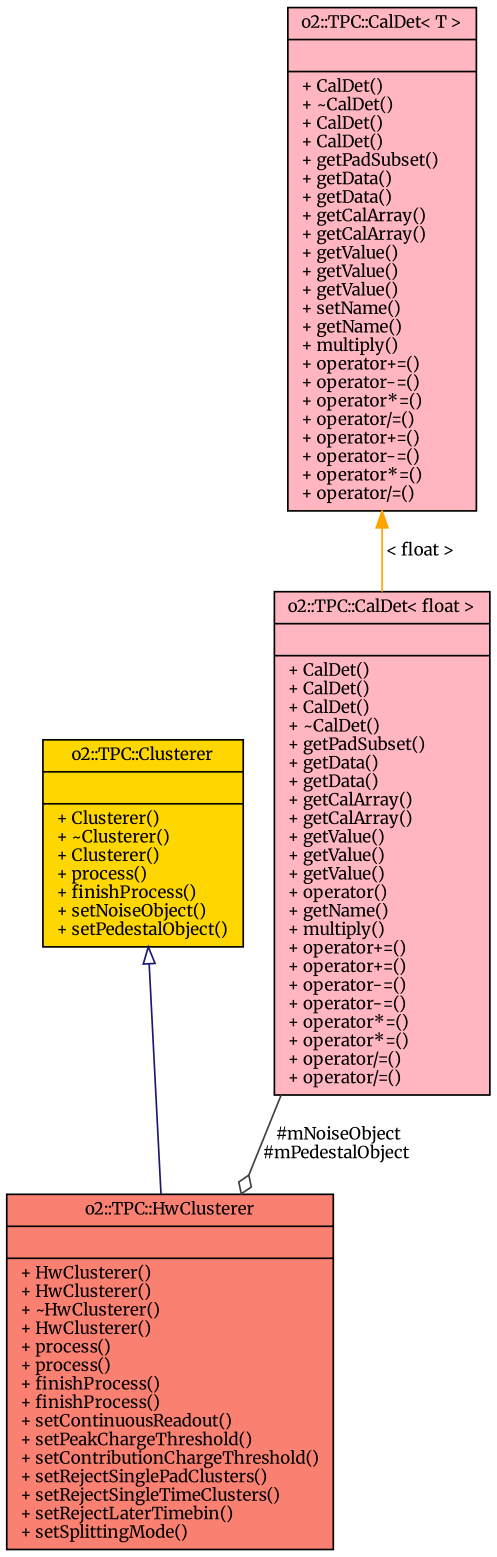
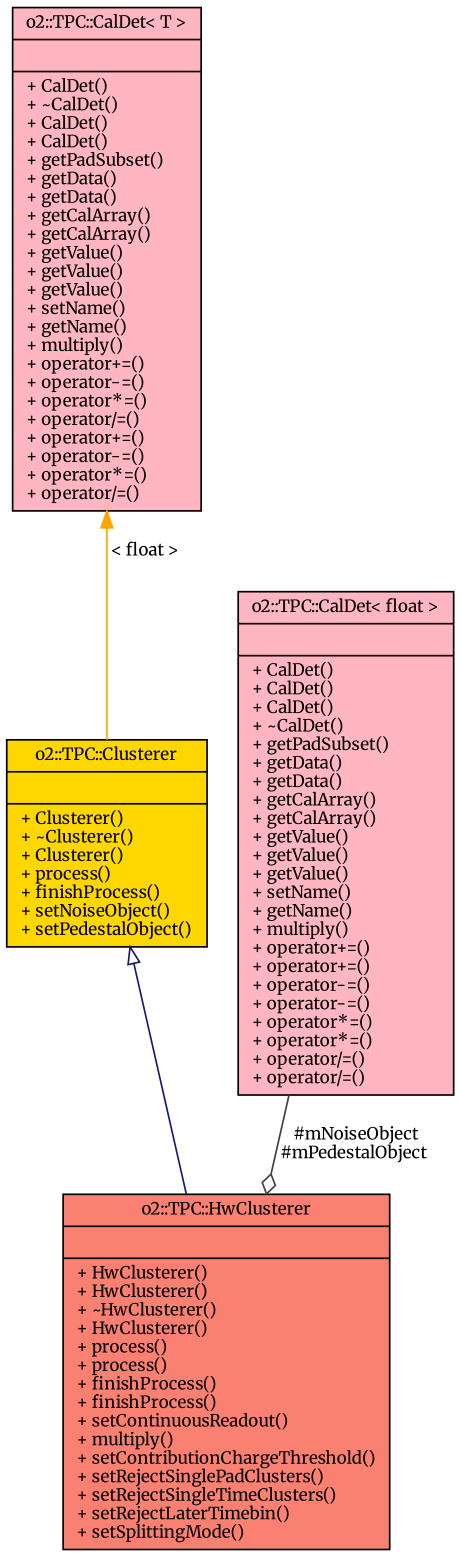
edge "o2::TPC::CalDet< float >" -> "o2::TPC::CalDet< T >": now "o2::TPC::Clusterer" -> "o2::TPC::CalDet< T >"
node "o2::TPC::CalDet< float >": text "+ operator()" -> "+ setName()"
node "o2::TPC::HwClusterer": text "+ setPeakChargeThreshold()" -> "+ multiply()"
